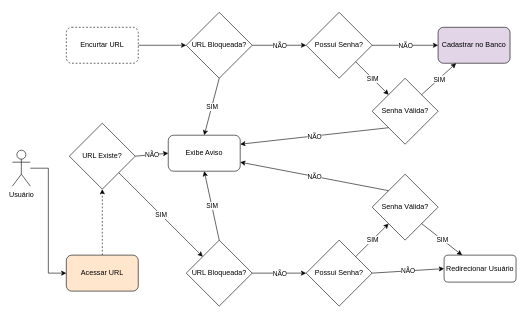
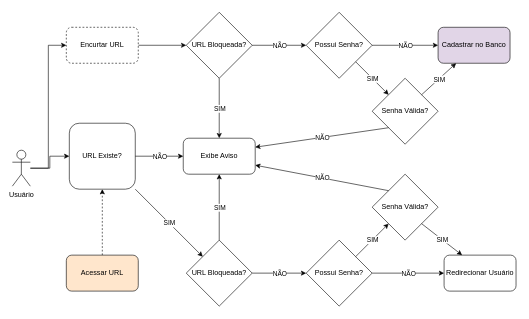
edge "Usuário" -> "Encurtar URL": added
node "Exibe Aviso": moved (204, 153) -> (219, 156)
node "URL Existe?": shape diamond -> rounded rectangle
node "Redirecionar Usuário": size 72x27 -> 72x36
edge "Usuário" -> "Acessar URL": now "Usuário" -> "URL Existe?"
